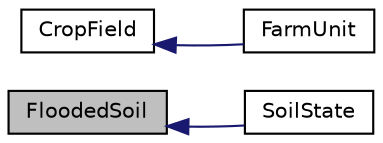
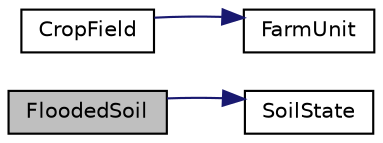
edge "FarmUnit" -> "CropField": reversed
edge "SoilState" -> "FloodedSoil": reversed
